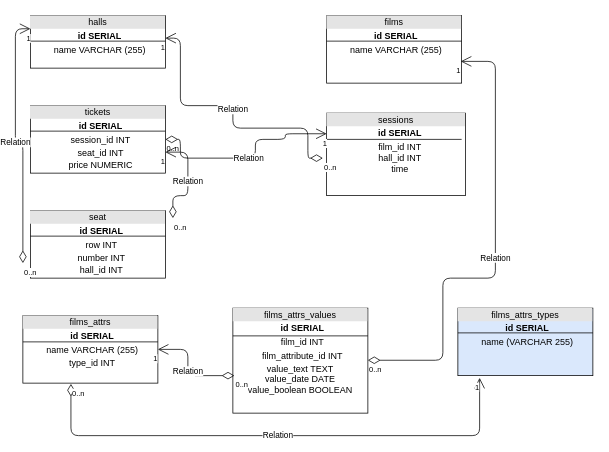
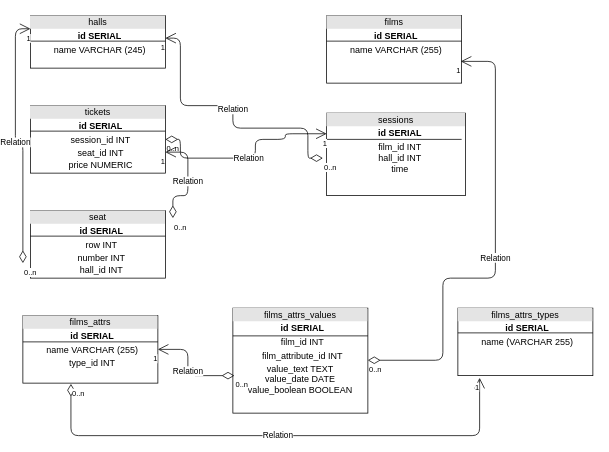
node "halls id SERIAL name VARCHAR (255)": label "halls id SERIAL name VARCHAR (255)" -> "halls id SERIAL name VARCHAR (245)"
node "films_attrs_types id SERIAL name (VARCHAR 255)": fillcolor #dae8fc -> #ffffff
